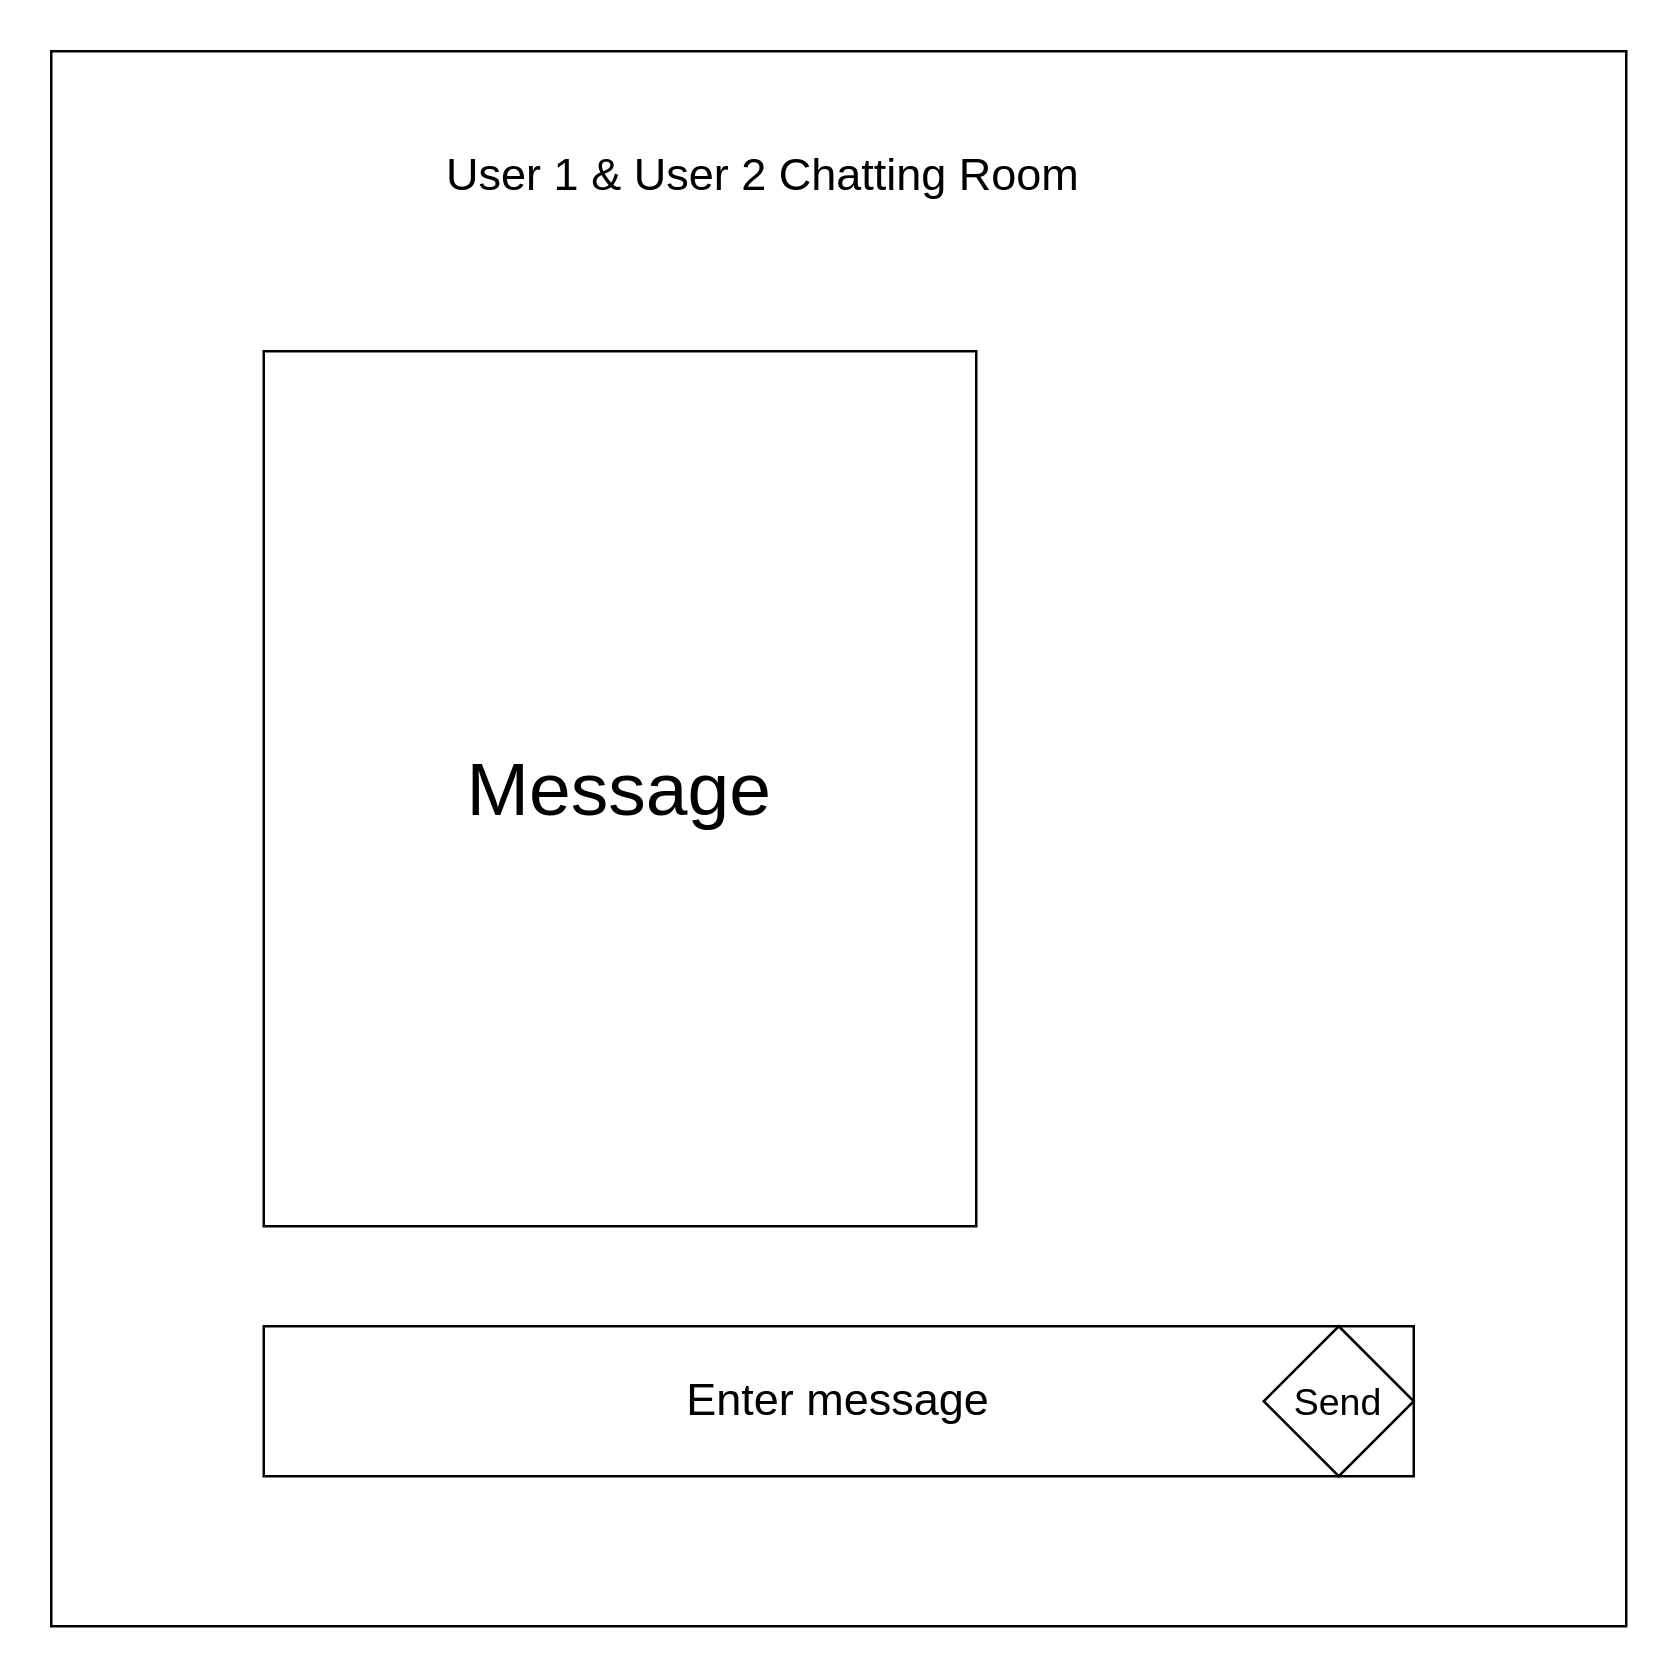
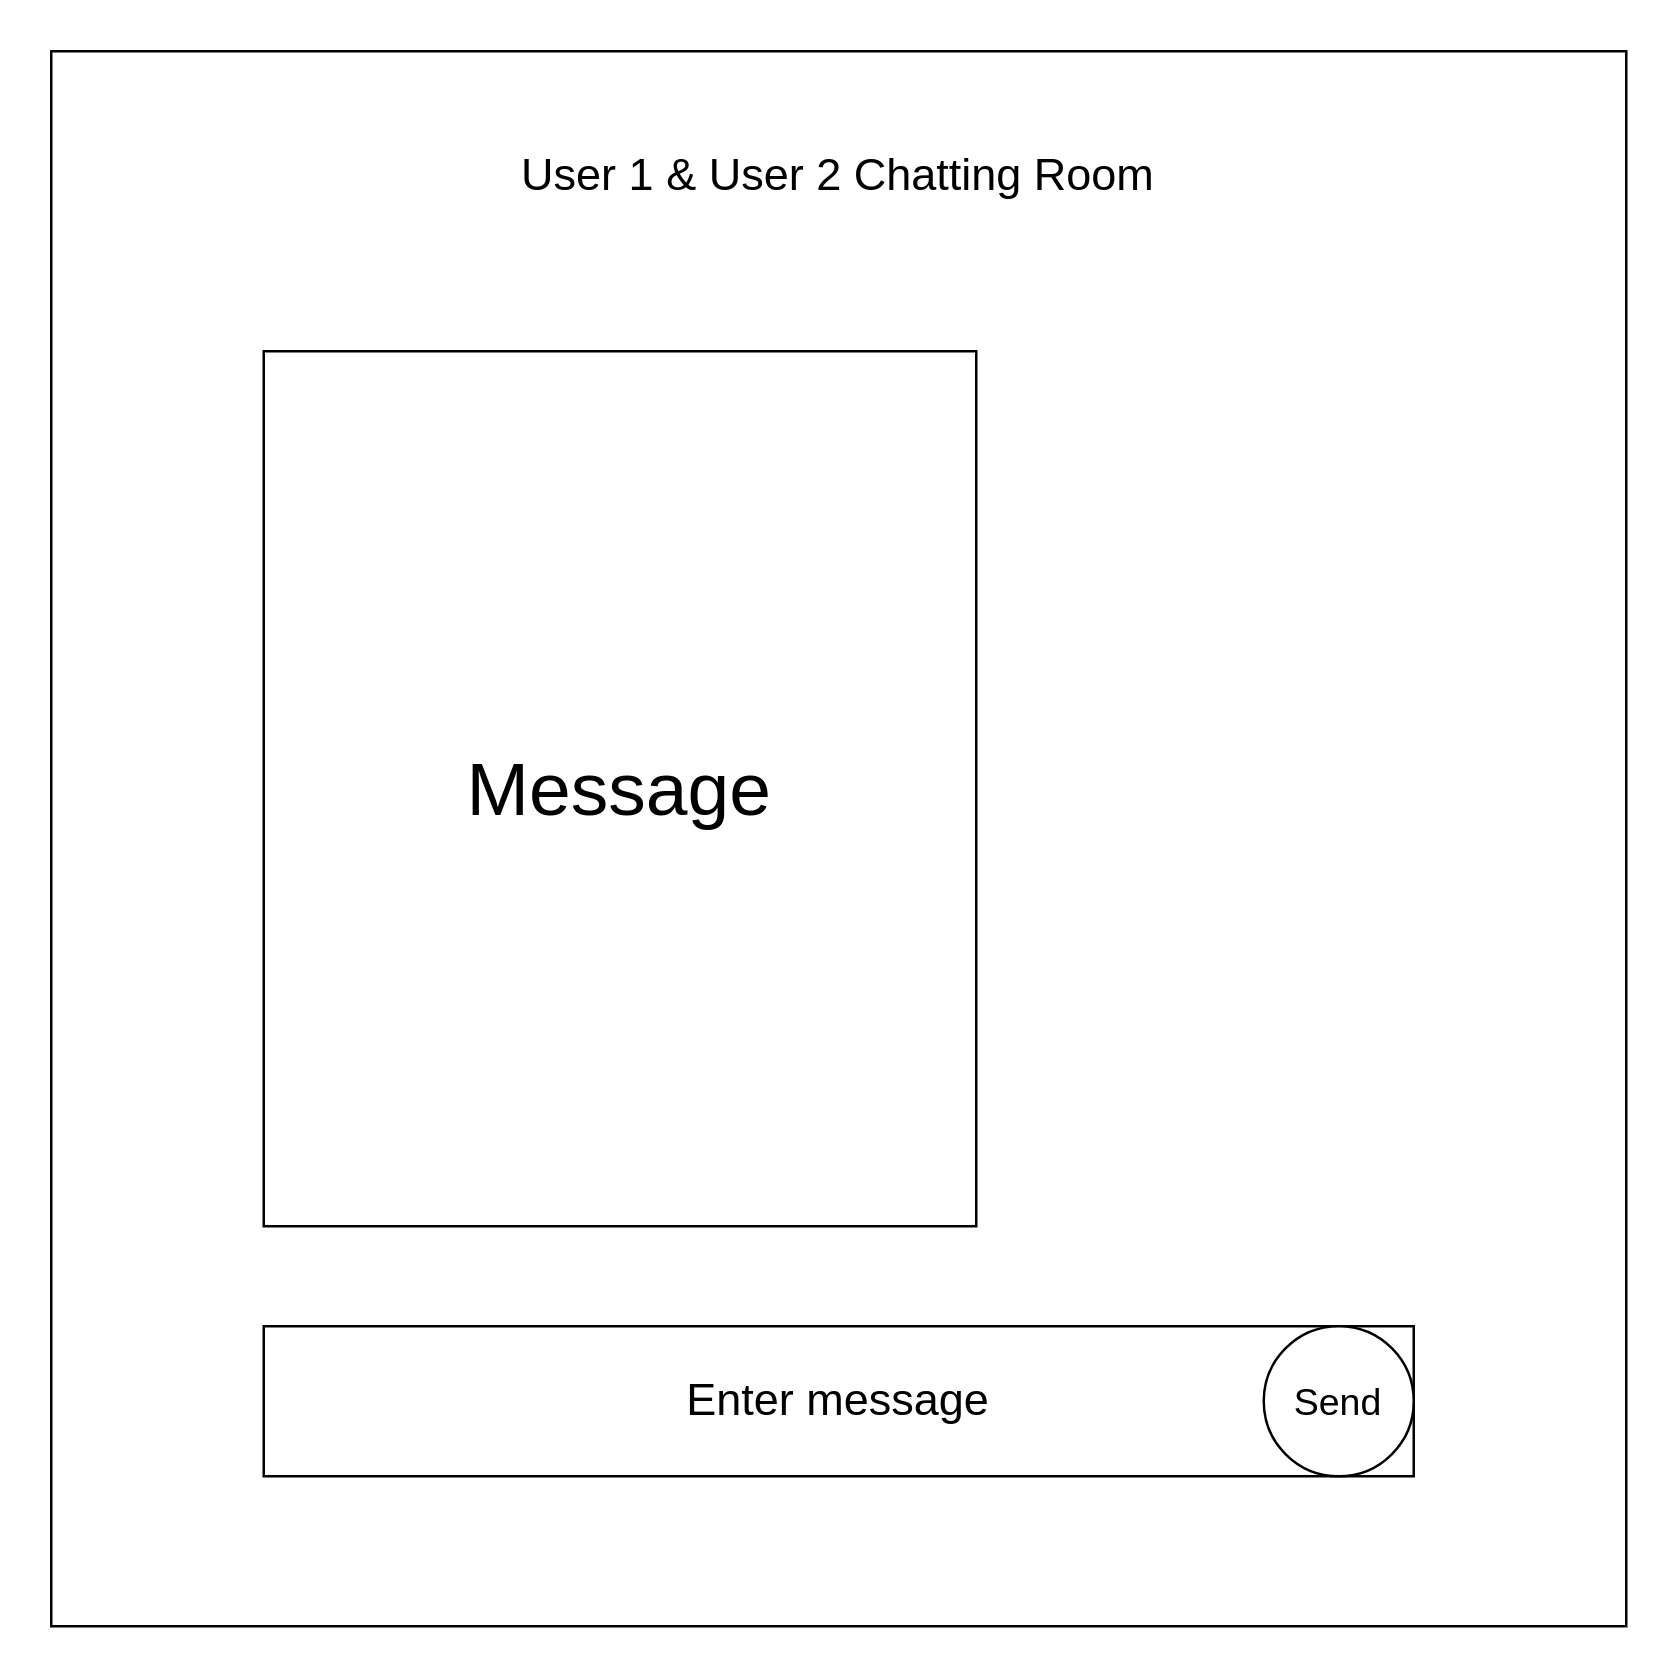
node "User 1 & User 2 Chatting Room": moved (764, 176) -> (839, 176)
node "Send": shape diamond -> ellipse
